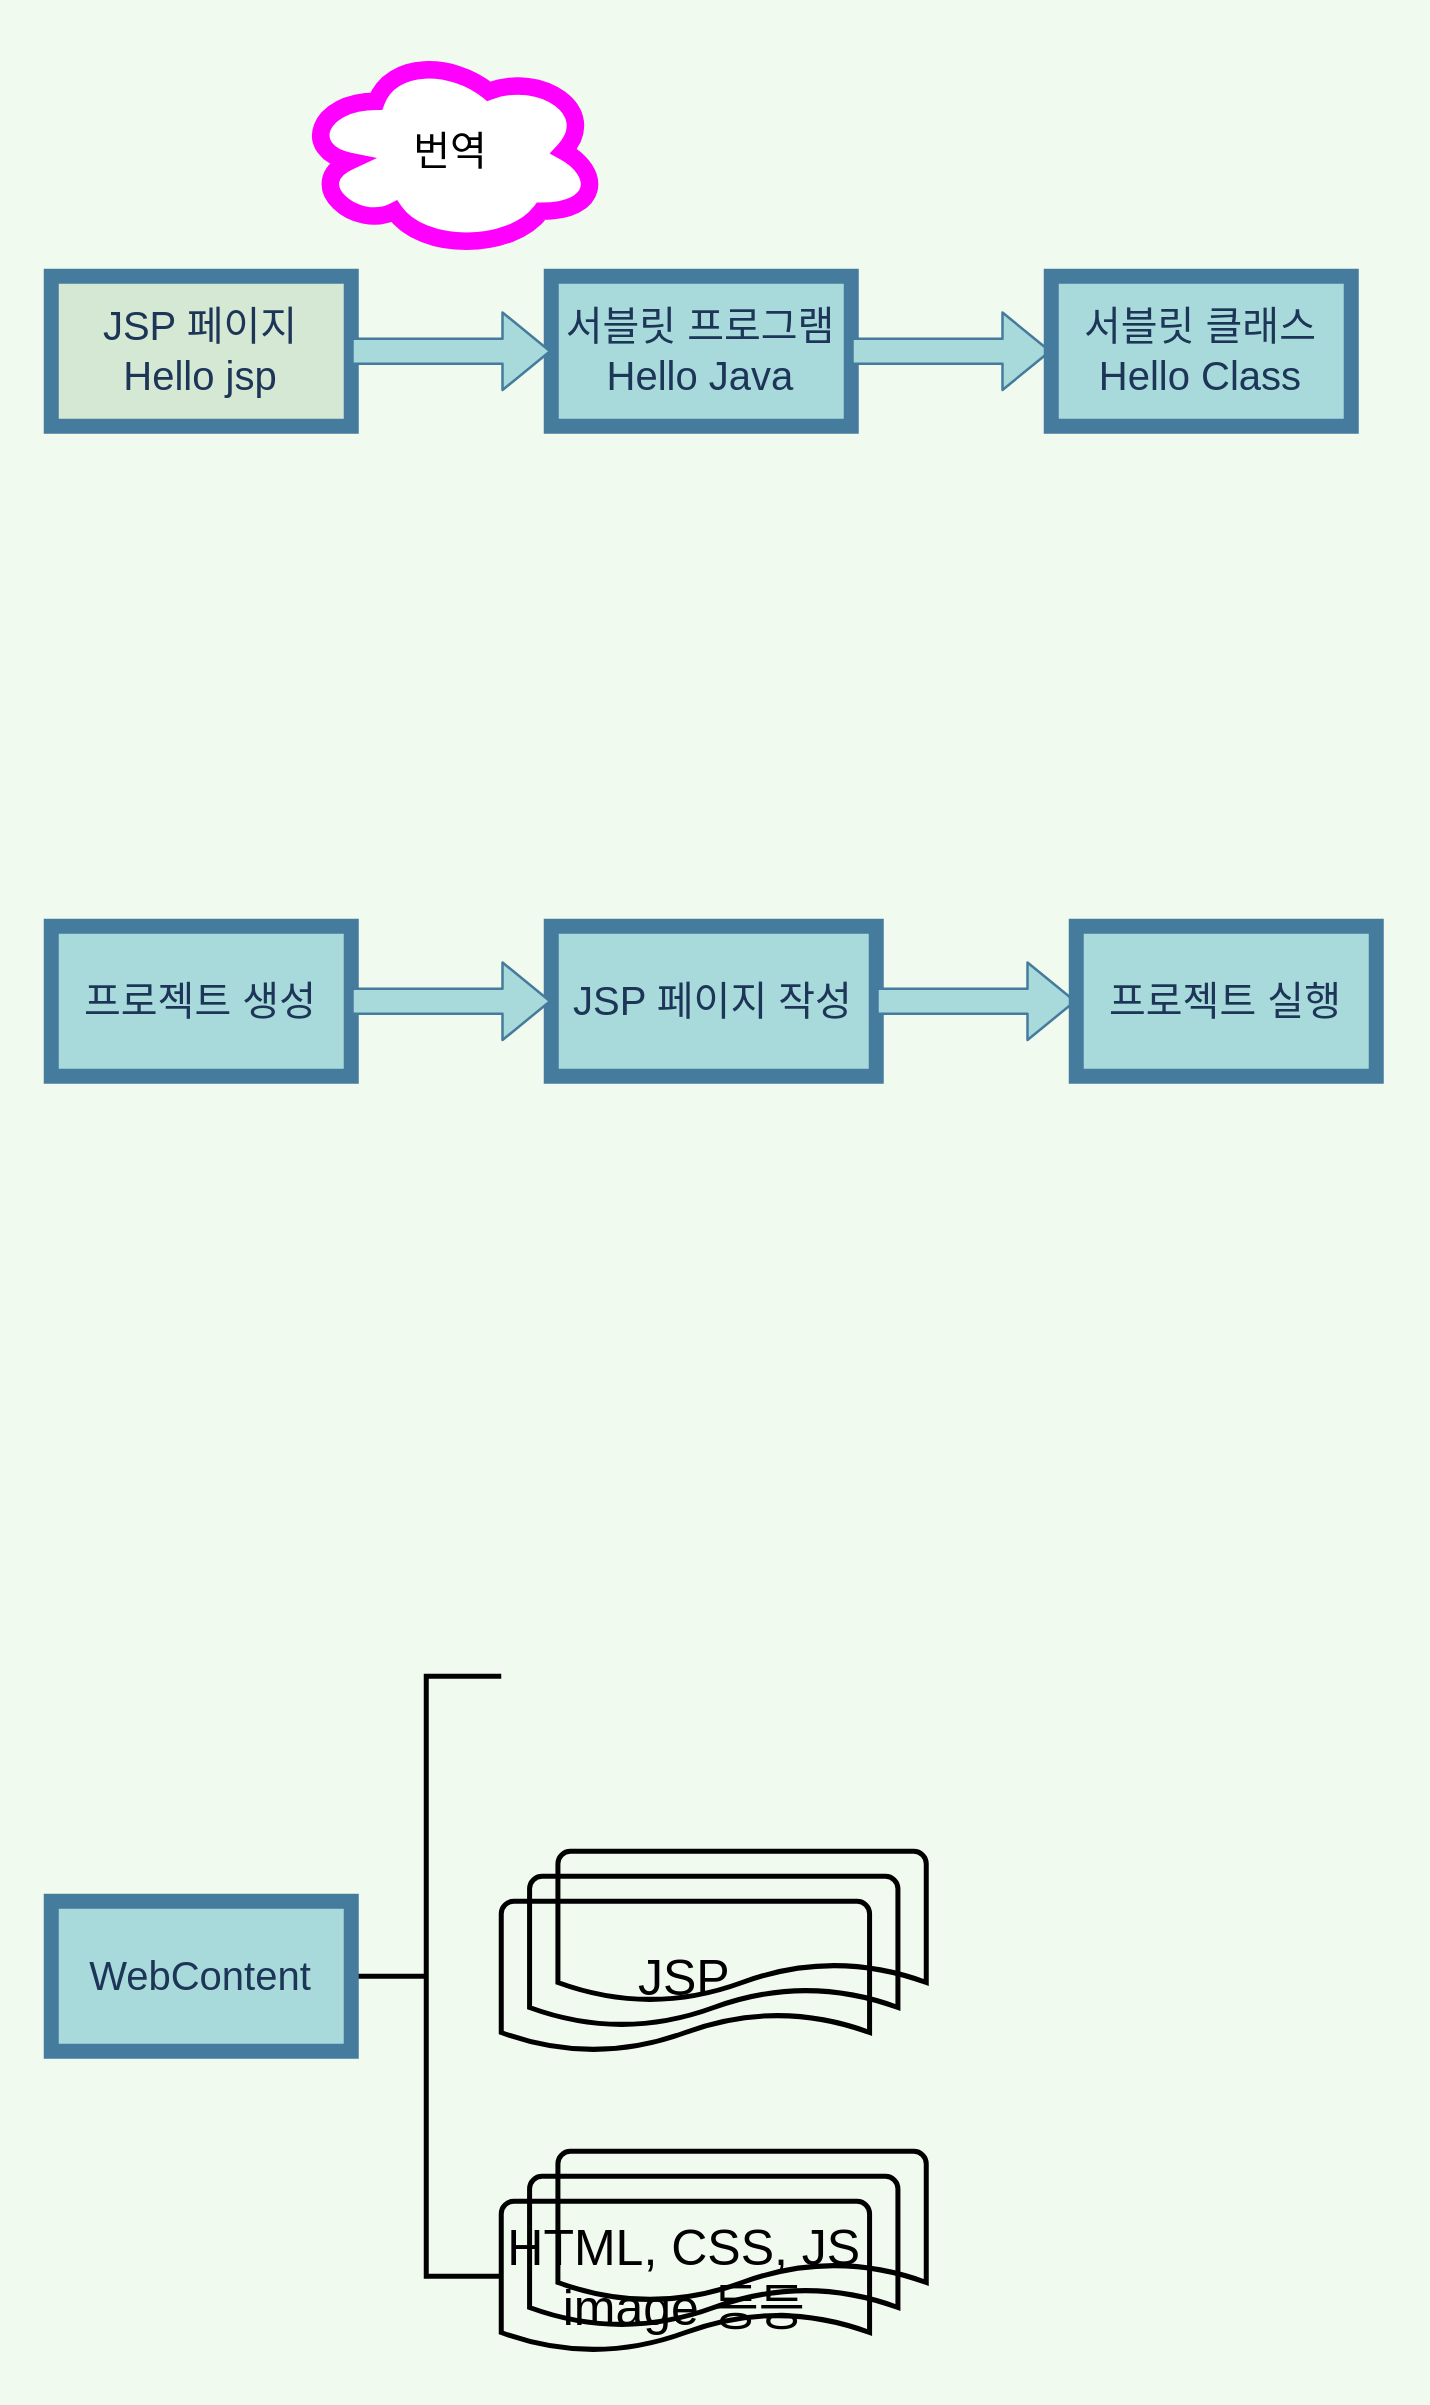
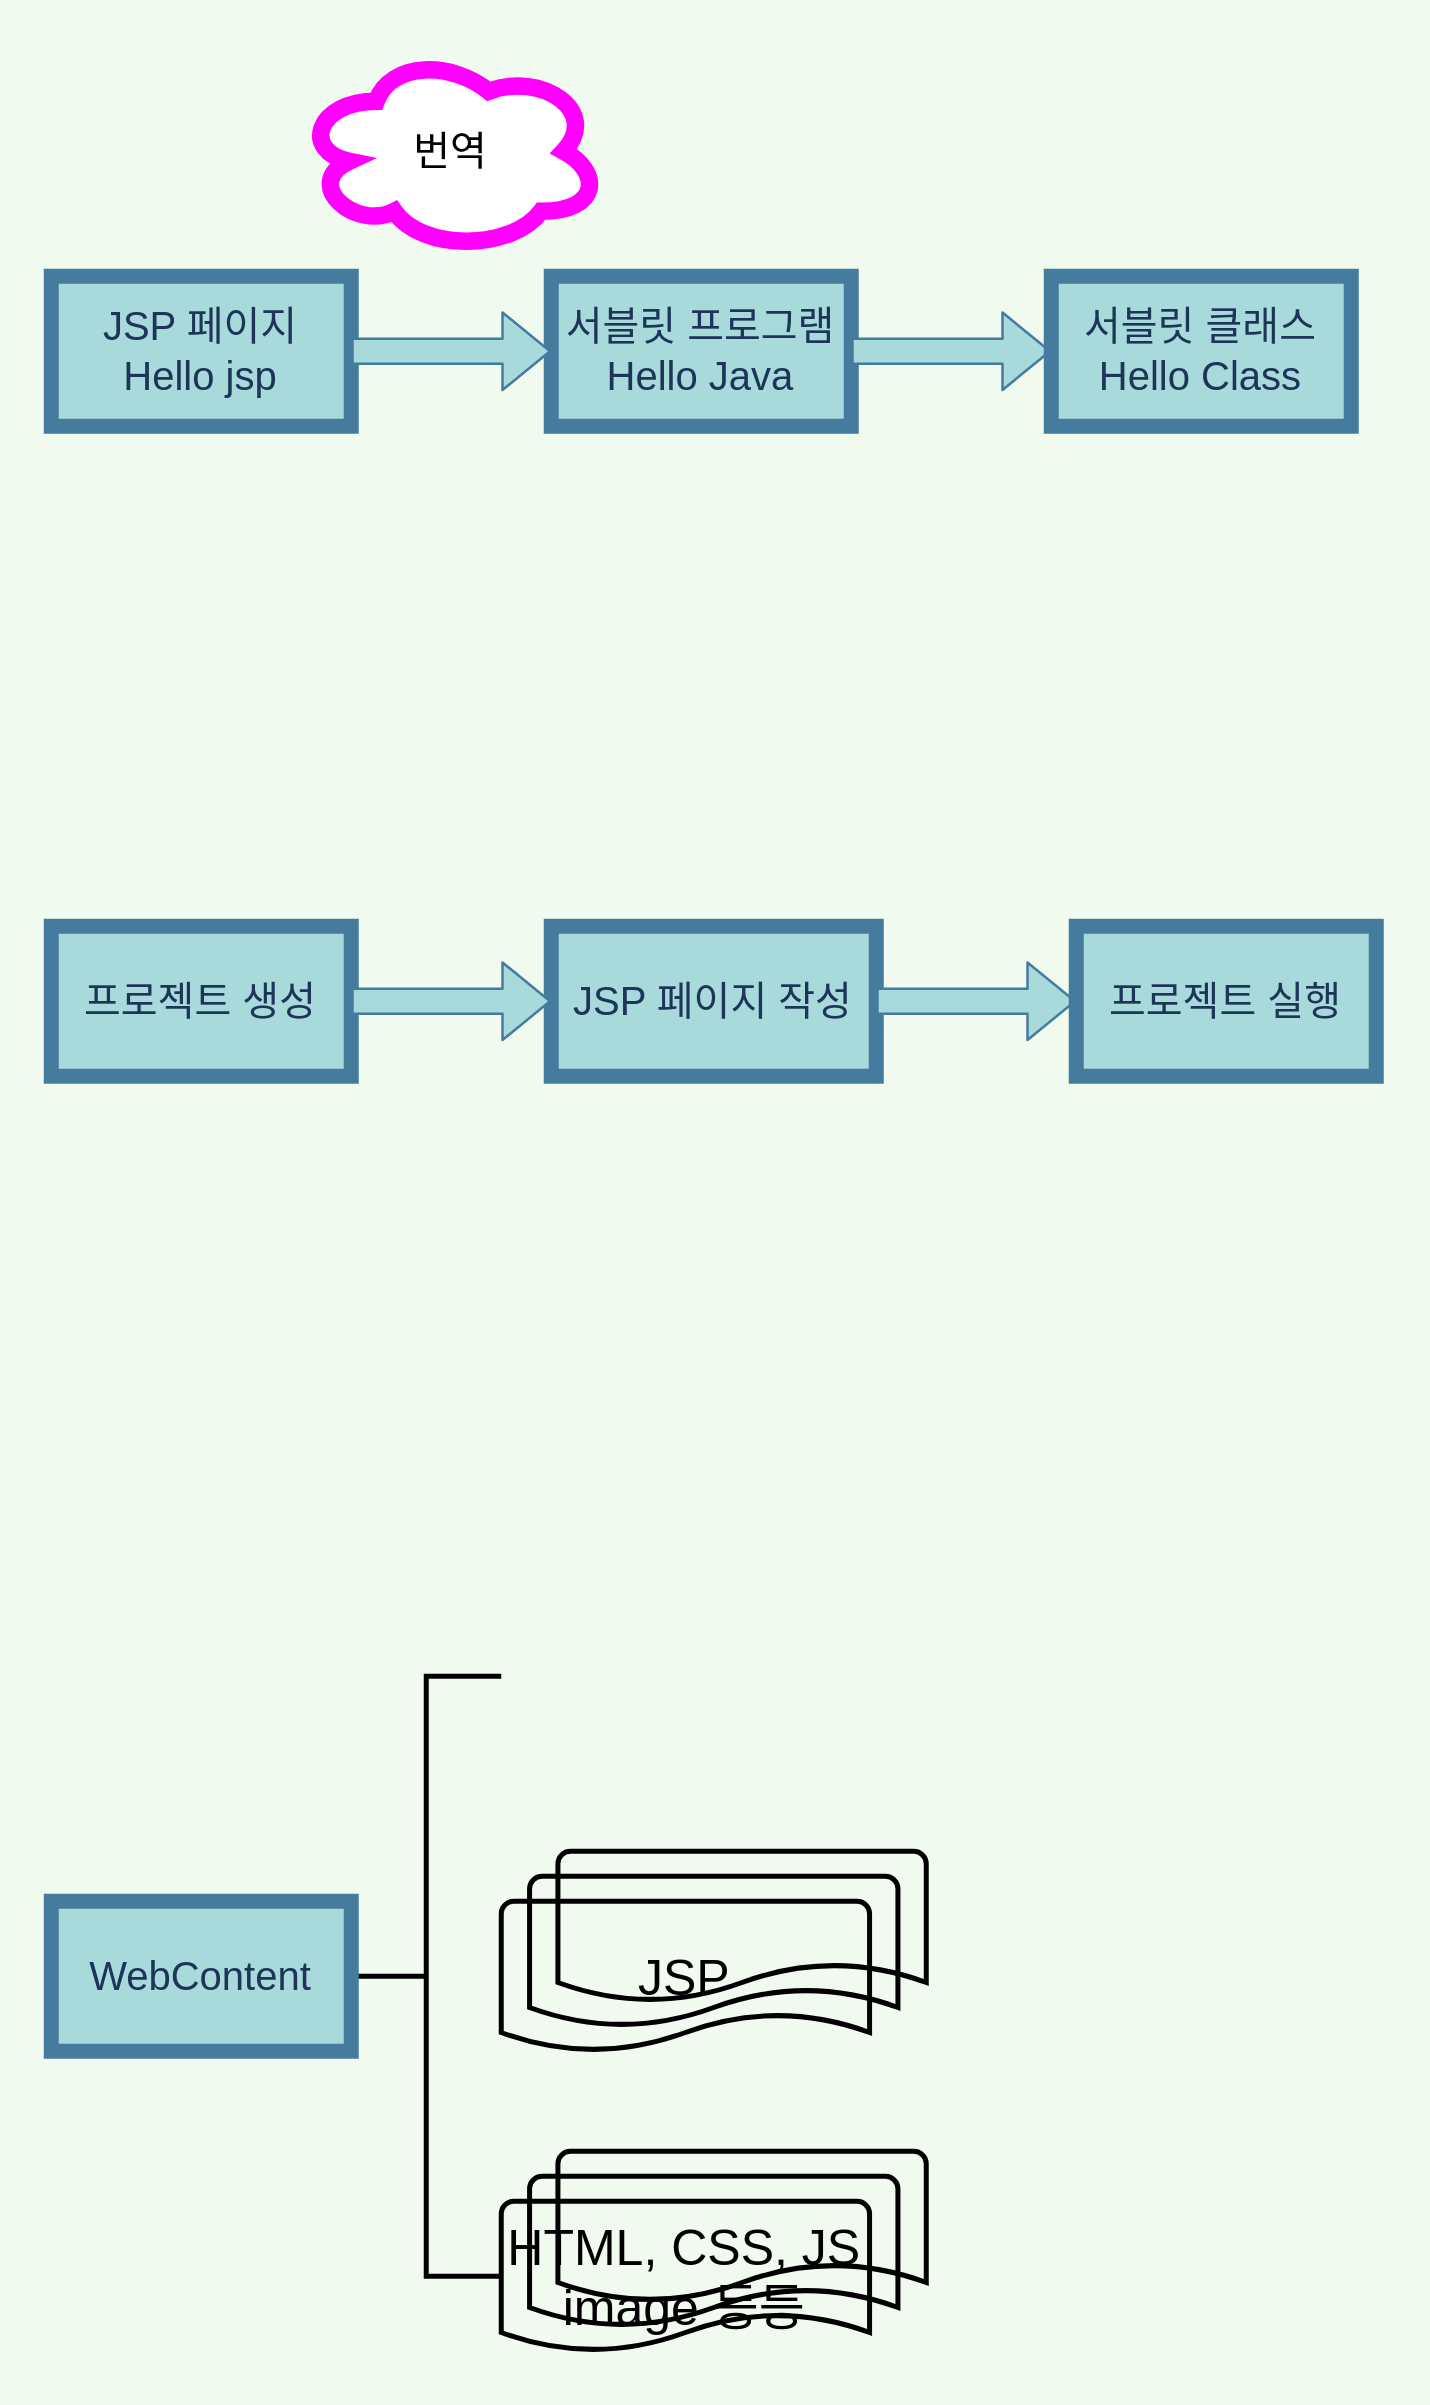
node "JSP 페이지 Hello jsp": fillcolor #d5e8d4 -> #a8dadc
